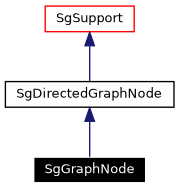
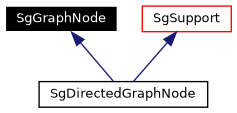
edge "SgGraphNode" -> "SgDirectedGraphNode": reversed
